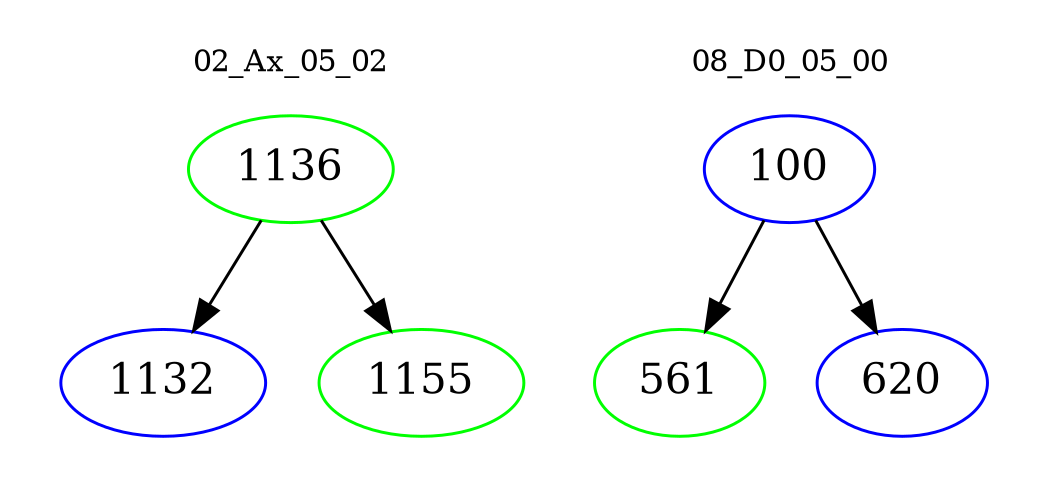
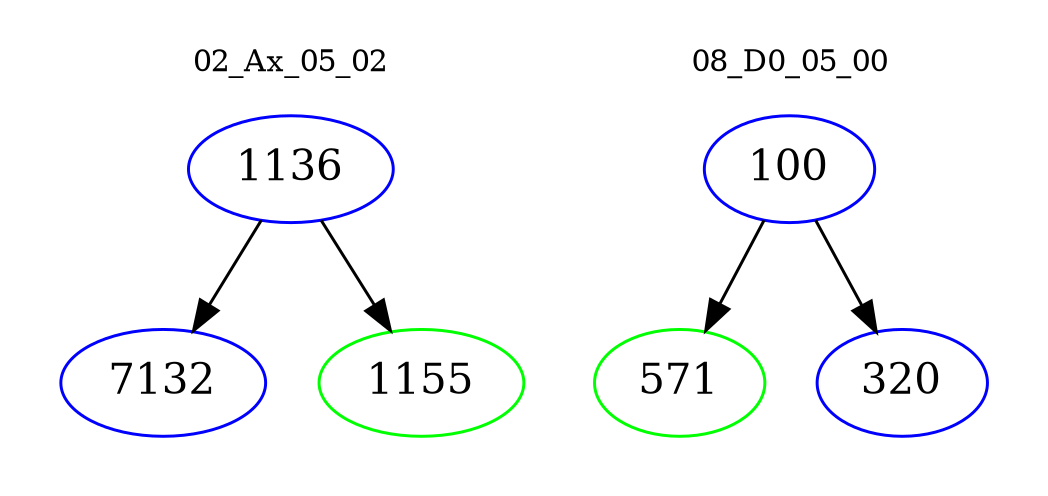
node "1136": color green -> blue
node "1132": label "1132" -> "7132"
node "561": label "561" -> "571"
node "620": label "620" -> "320"
